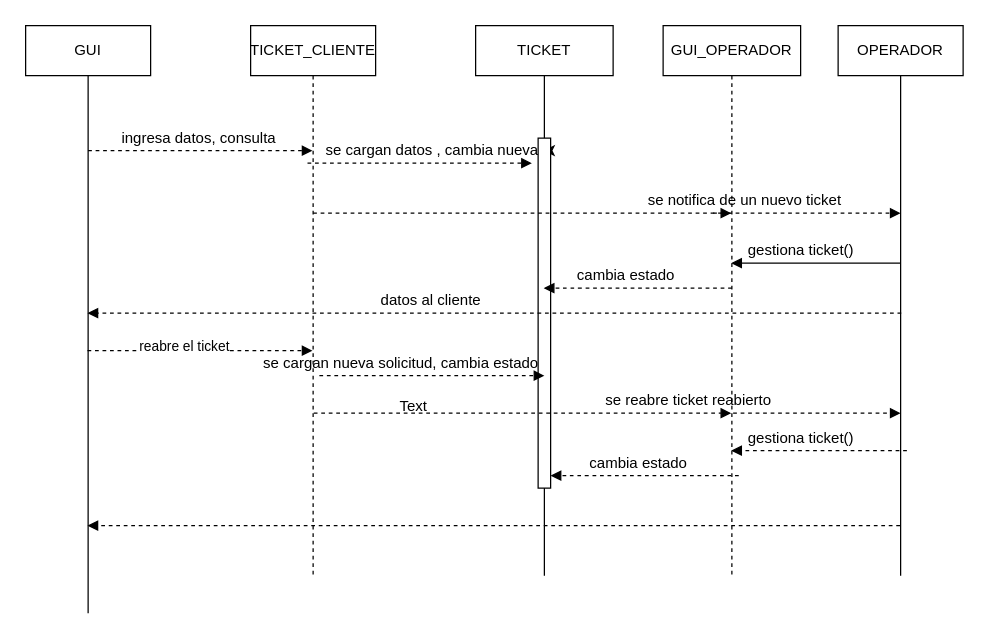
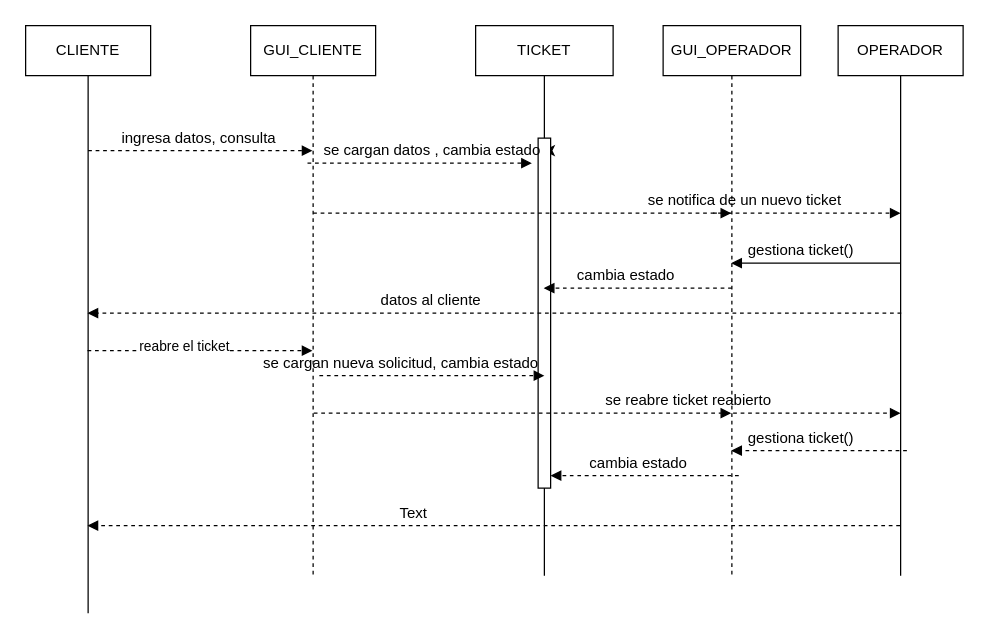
node "GUI": label "GUI" -> "CLIENTE"
node "TICKET_CLIENTE": label "TICKET_CLIENTE" -> "GUI_CLIENTE"
node "se cargan datos , cambia nueva": label "se cargan datos , cambia nueva" -> "se cargan datos , cambia estado"
node "Text": moved (413, 407) -> (413, 513)
